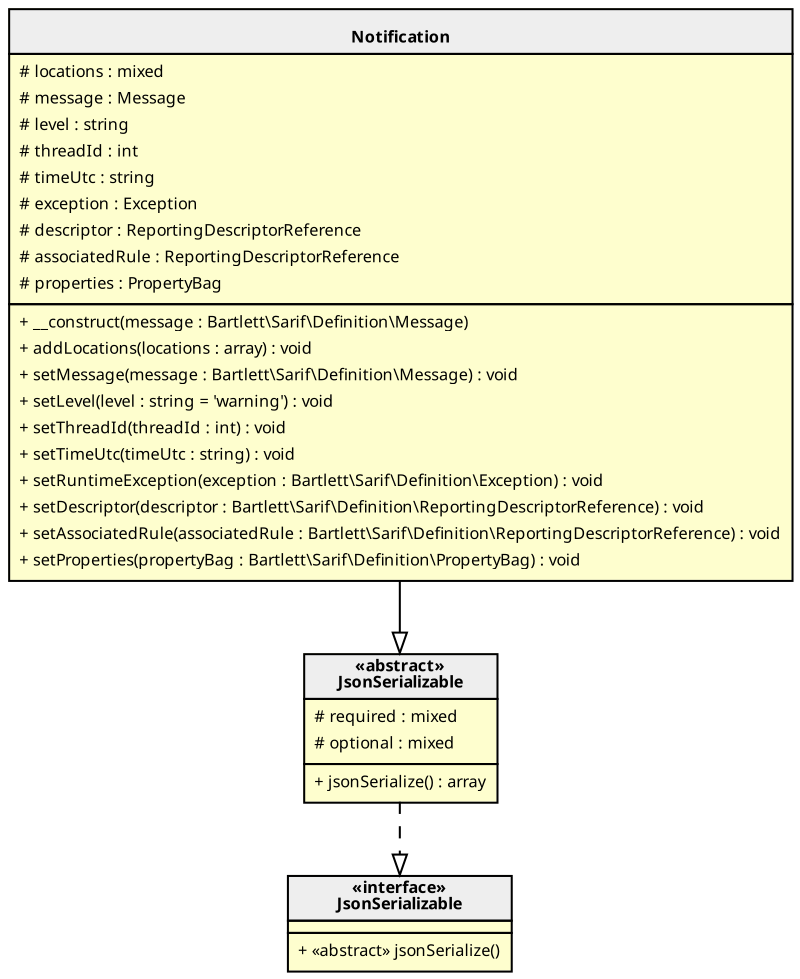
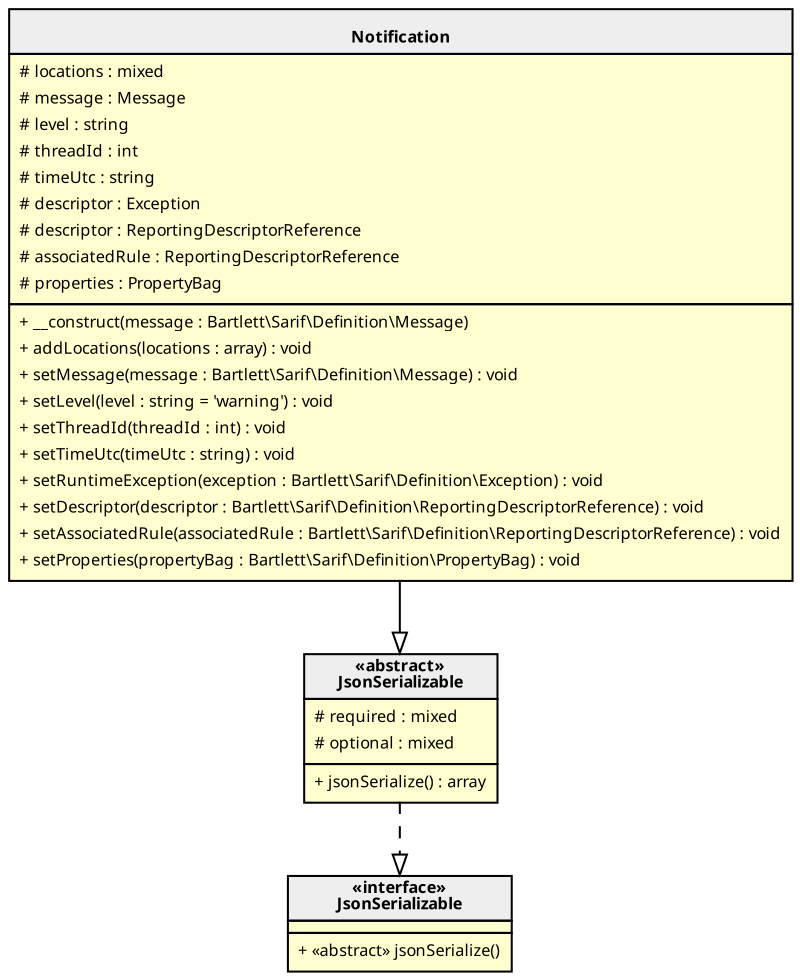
node "Notification": text "# exception : Exception" -> "# descriptor : Exception"
